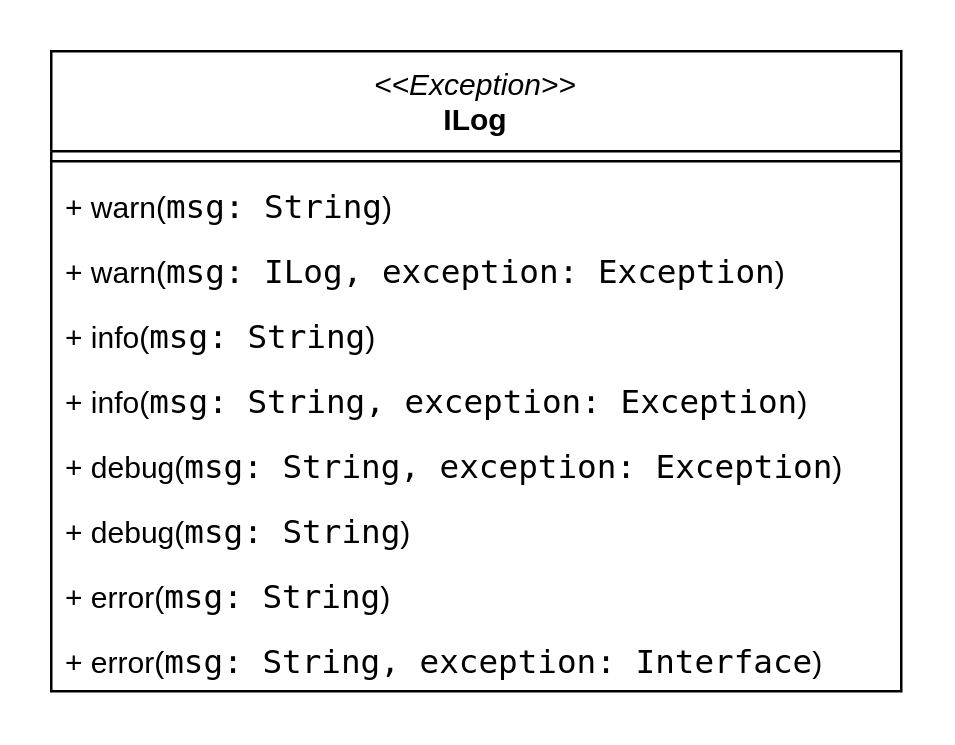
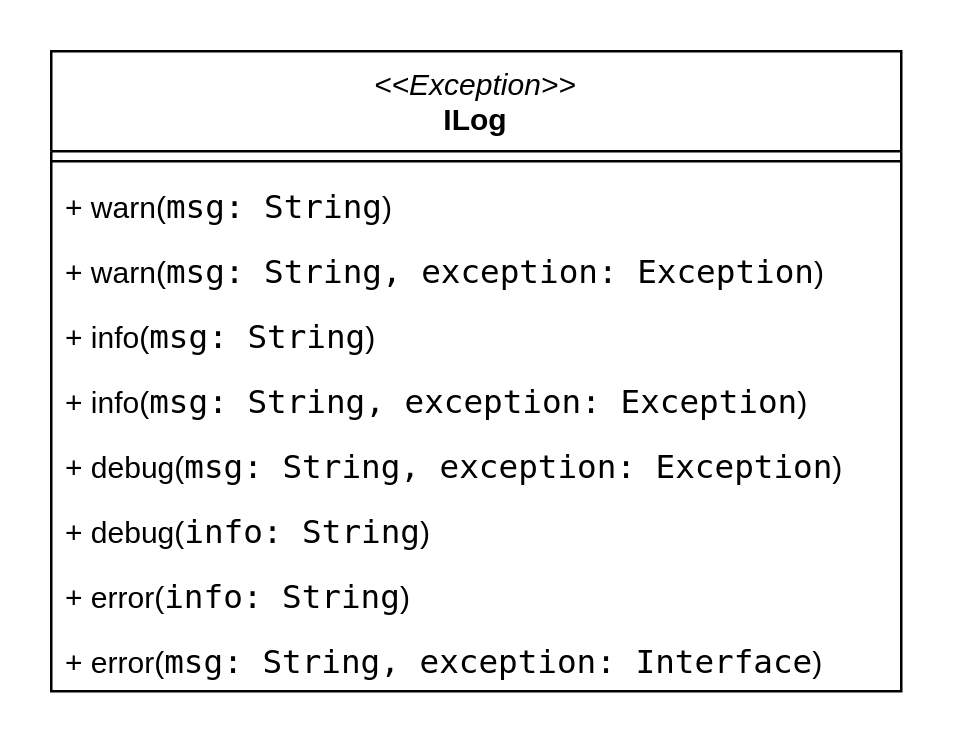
node "+ warn(msg: ILog, exception: Exception)": label "+ warn(msg: ILog, exception: Exception)" -> "+ warn(msg: String, exception: Exception)"
node "+ debug(msg: String)": label "+ debug(msg: String)" -> "+ debug(info: String)"
node "+ error(msg: String)": label "+ error(msg: String)" -> "+ error(info: String)"
